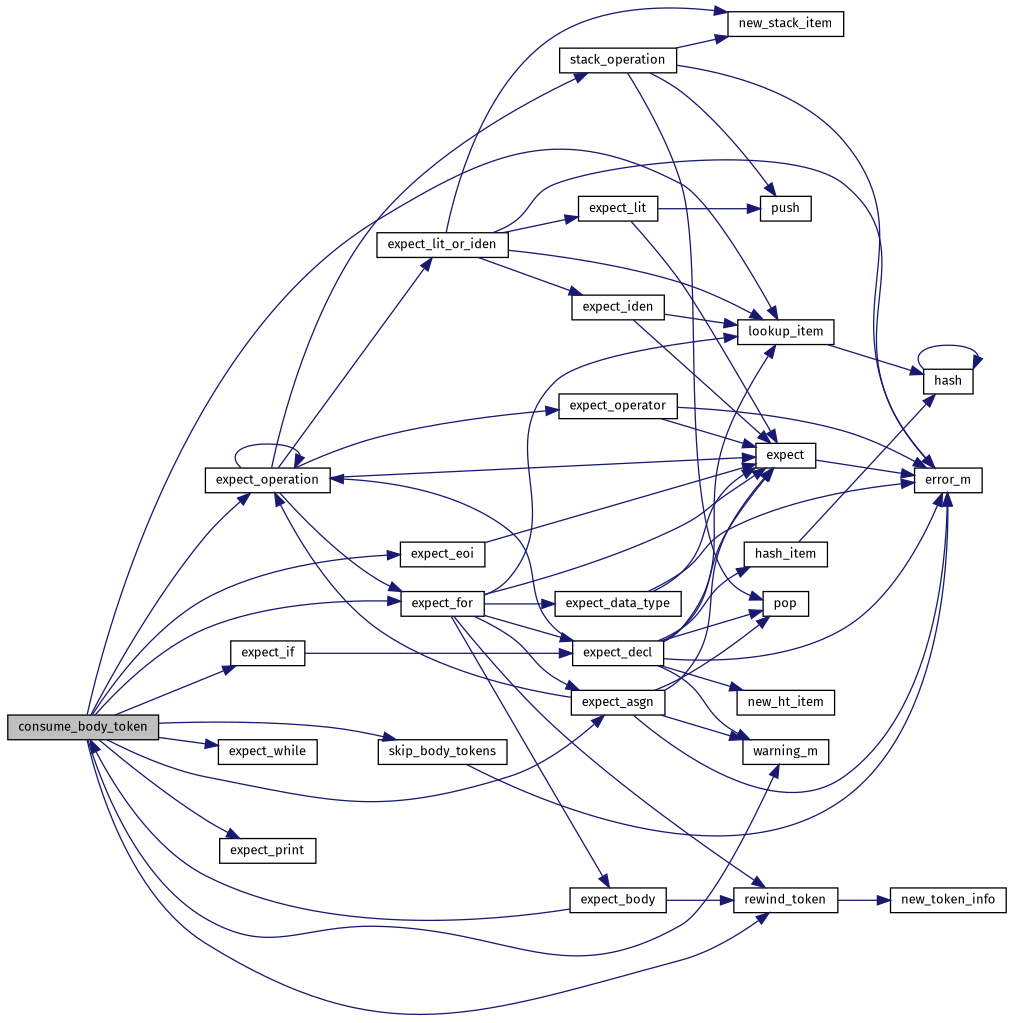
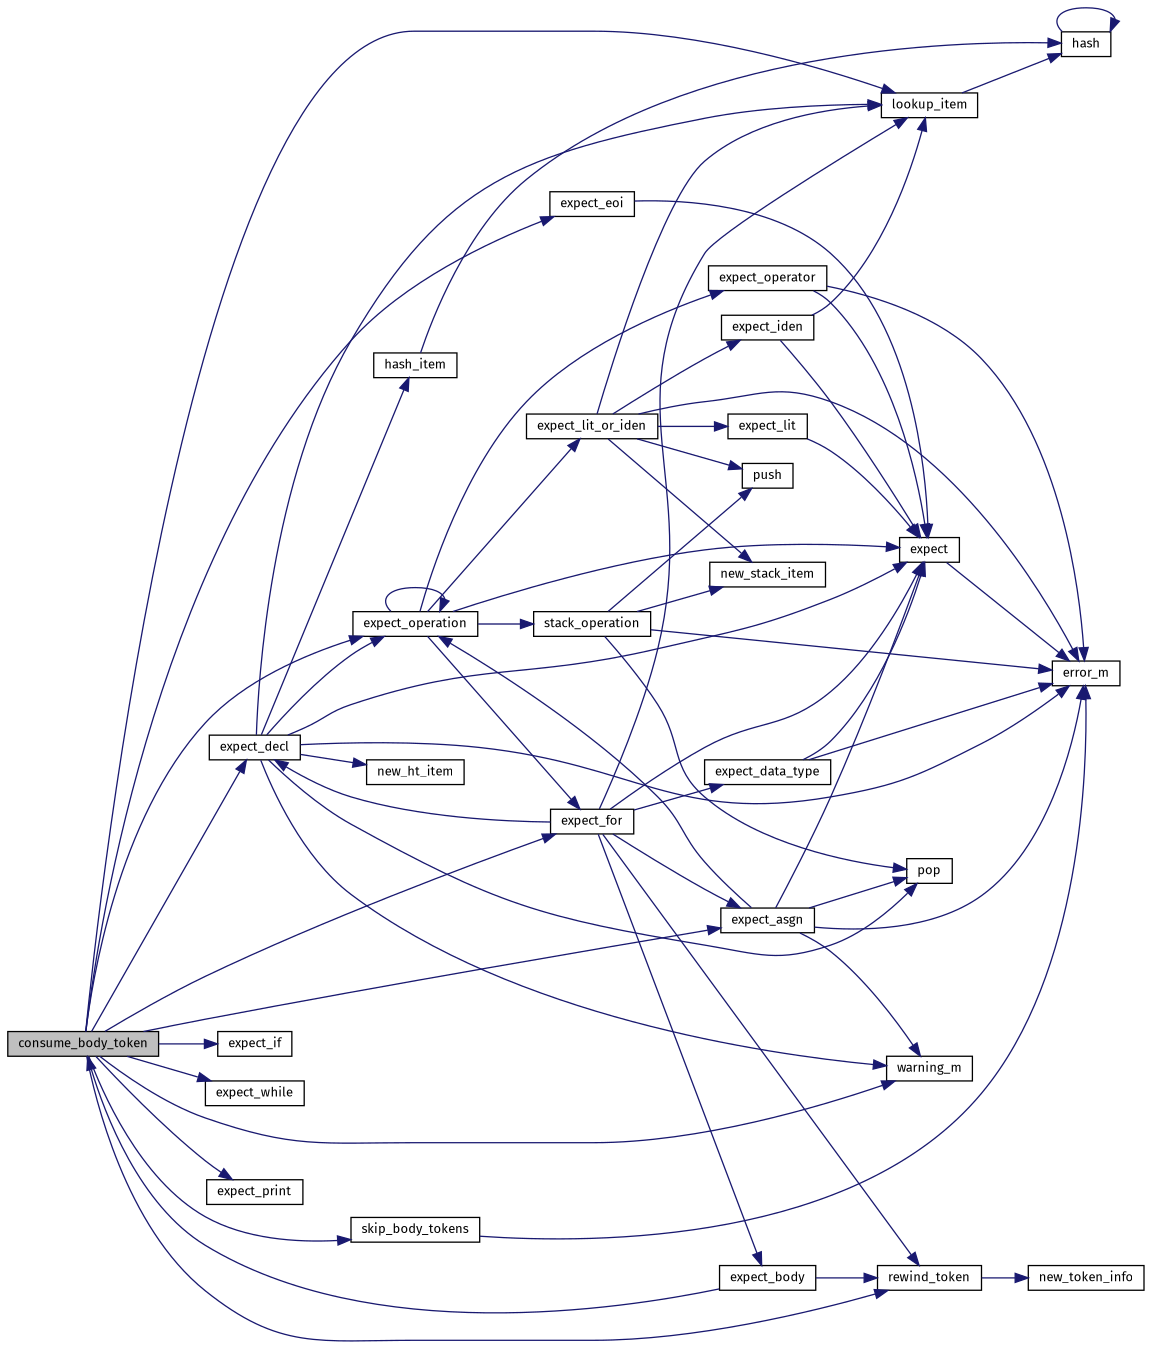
edge "expect_lit" -> "push": now "expect_lit_or_iden" -> "push"
edge "expect_if" -> "expect_decl": now "consume_body_token" -> "expect_decl"
